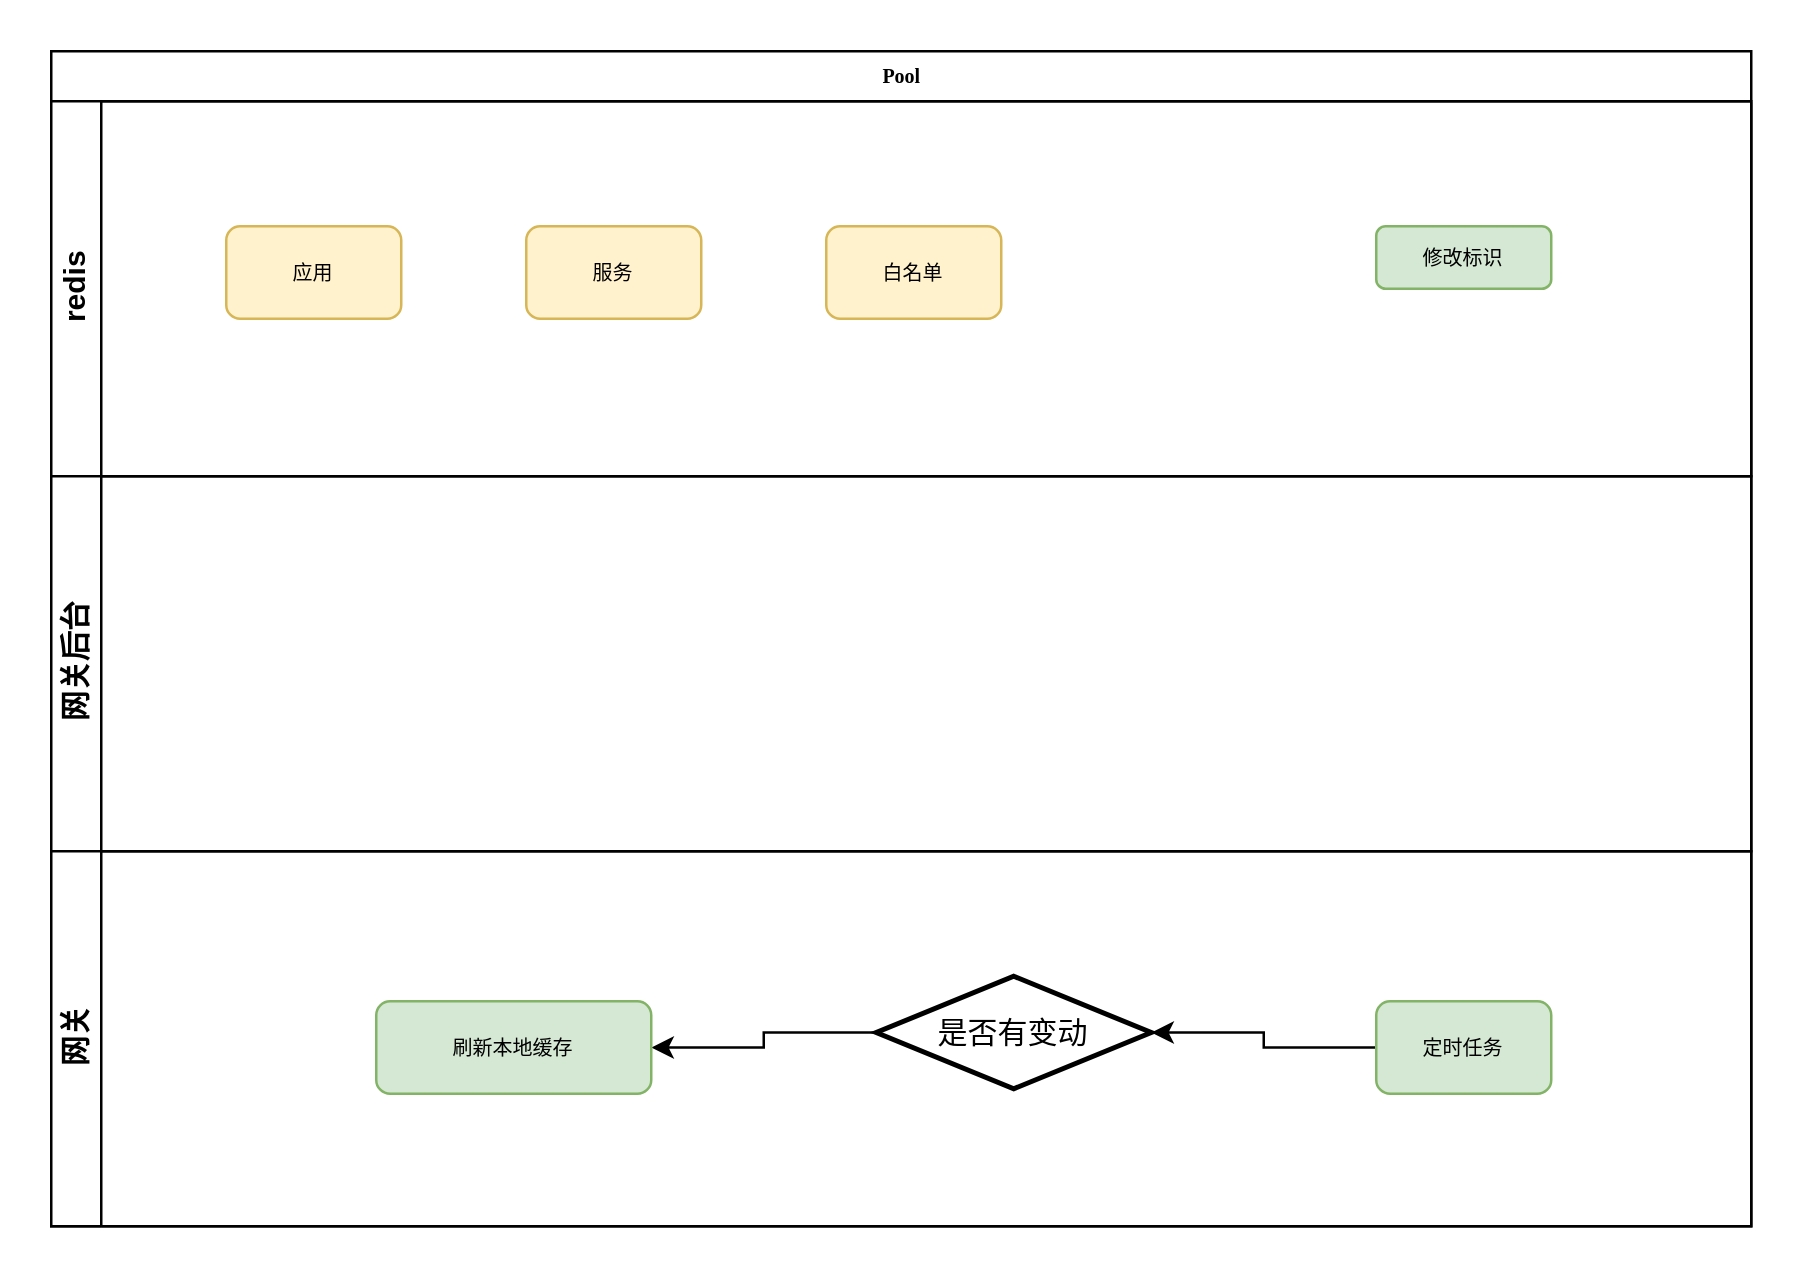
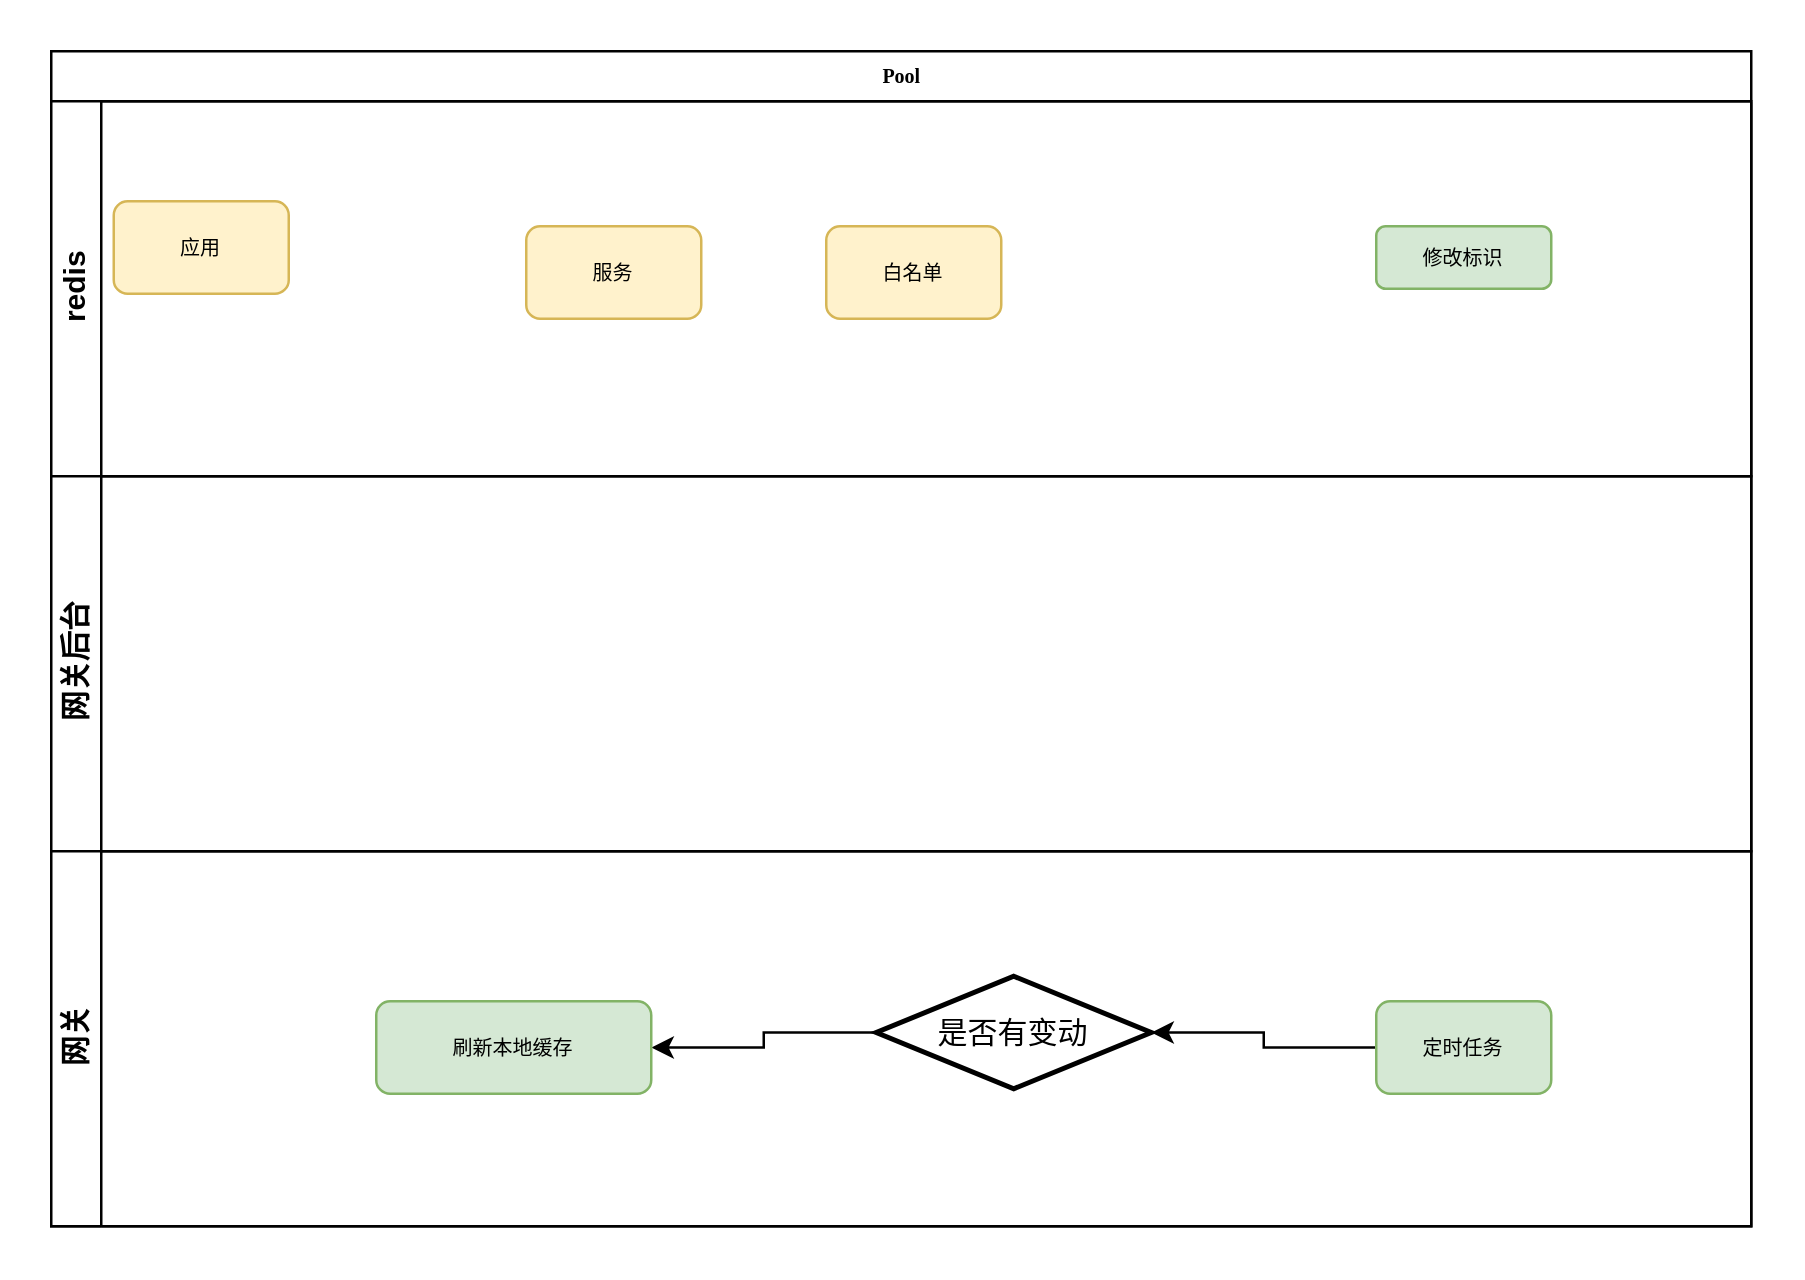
node "应用": moved (314, 273) -> (201, 248)
